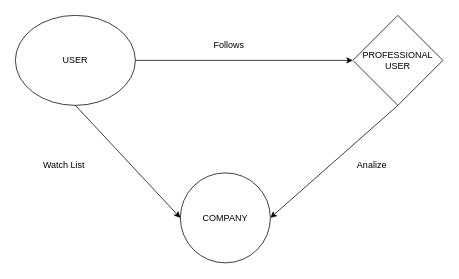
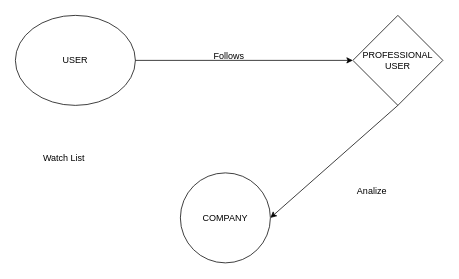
node "Follows": moved (229, 45) -> (229, 57)
edge "USER" -> "COMPANY": removed
node "Watch List": moved (64, 165) -> (64, 158)
node "Analize": moved (372, 165) -> (372, 192)
